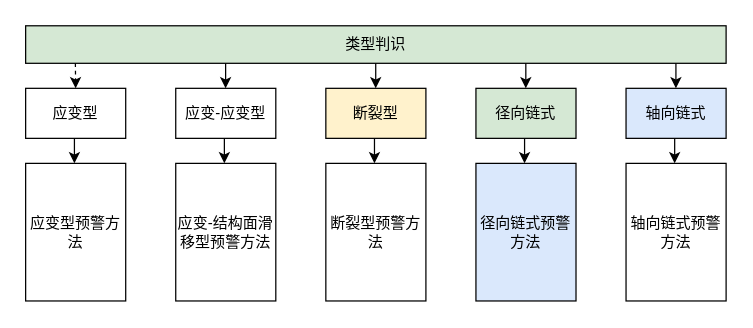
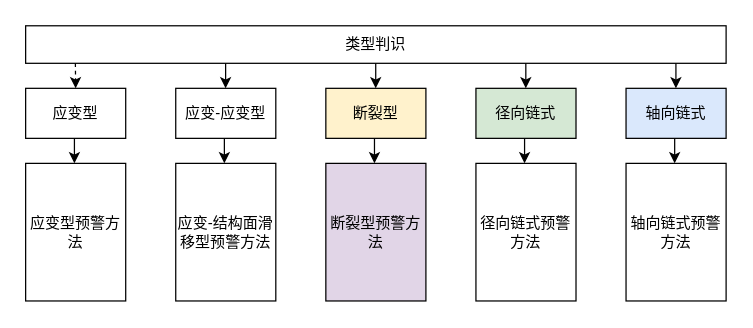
node "类型判识": fillcolor #d5e8d4 -> #ffffff
node "断裂型预警方法": fillcolor #ffffff -> #e1d5e7
node "径向链式预警方法": fillcolor #dae8fc -> #ffffff
